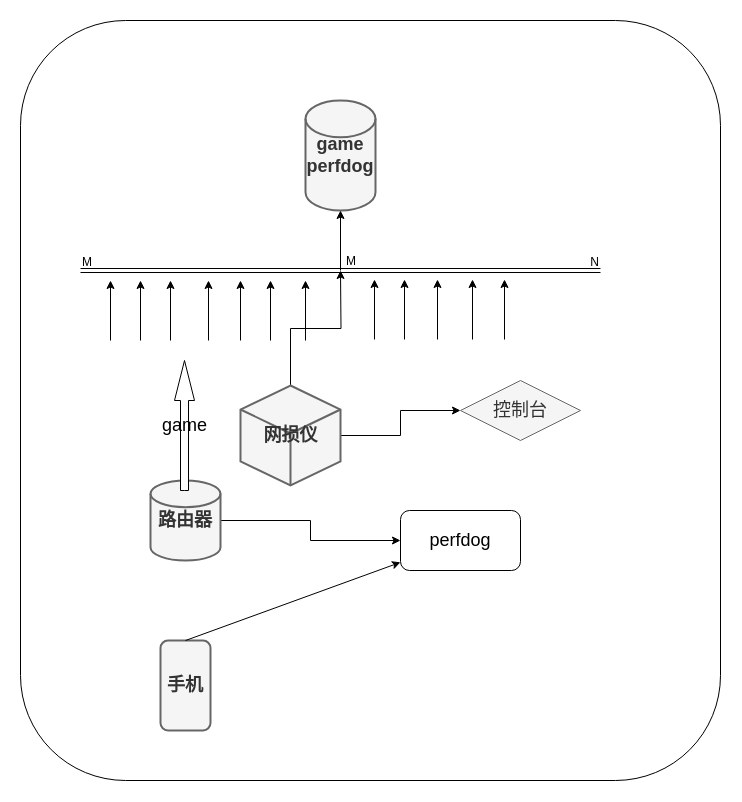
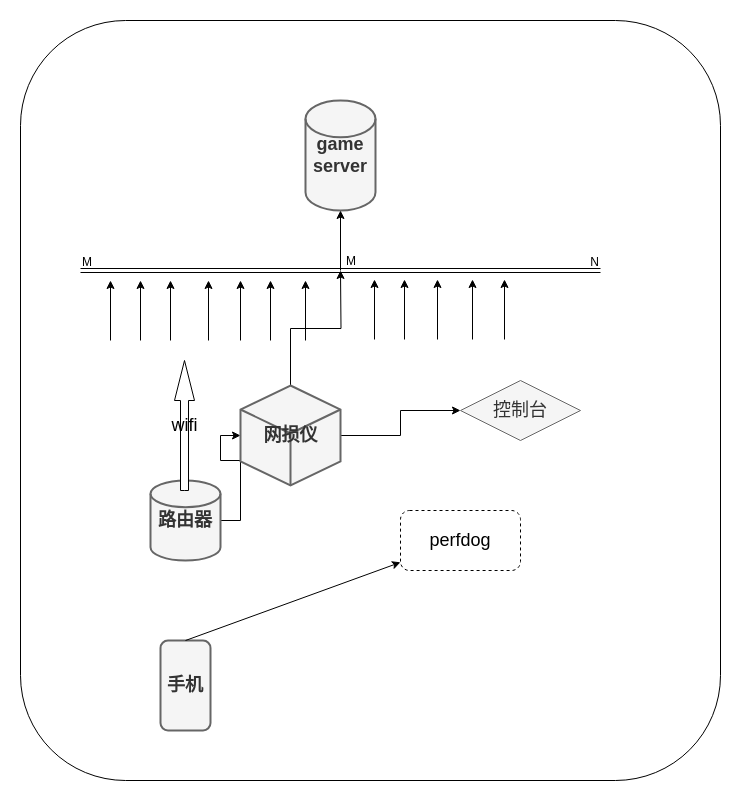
node "game perfdog": label "game perfdog" -> "game server"
node "game": label "game" -> "wifi"
edge "路由器" -> "perfdog": now "路由器" -> "网损仪"
node "perfdog": style solid -> dashed
